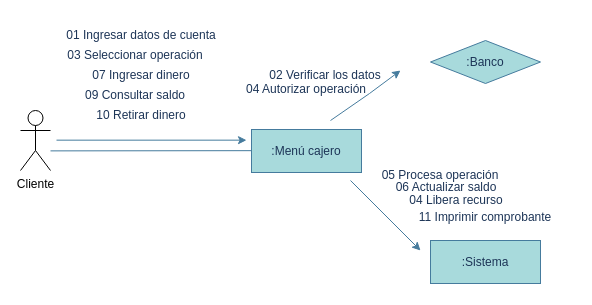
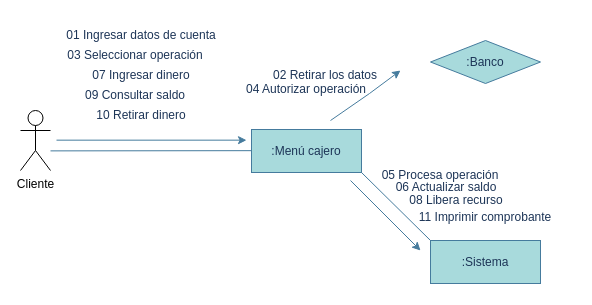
node "02 Verificar los datos": label "02 Verificar los datos" -> "02 Retirar los datos"
node "04 Libera recurso": label "04 Libera recurso" -> "08 Libera recurso"
edge ":Menú cajero" -- ":Sistema": added
